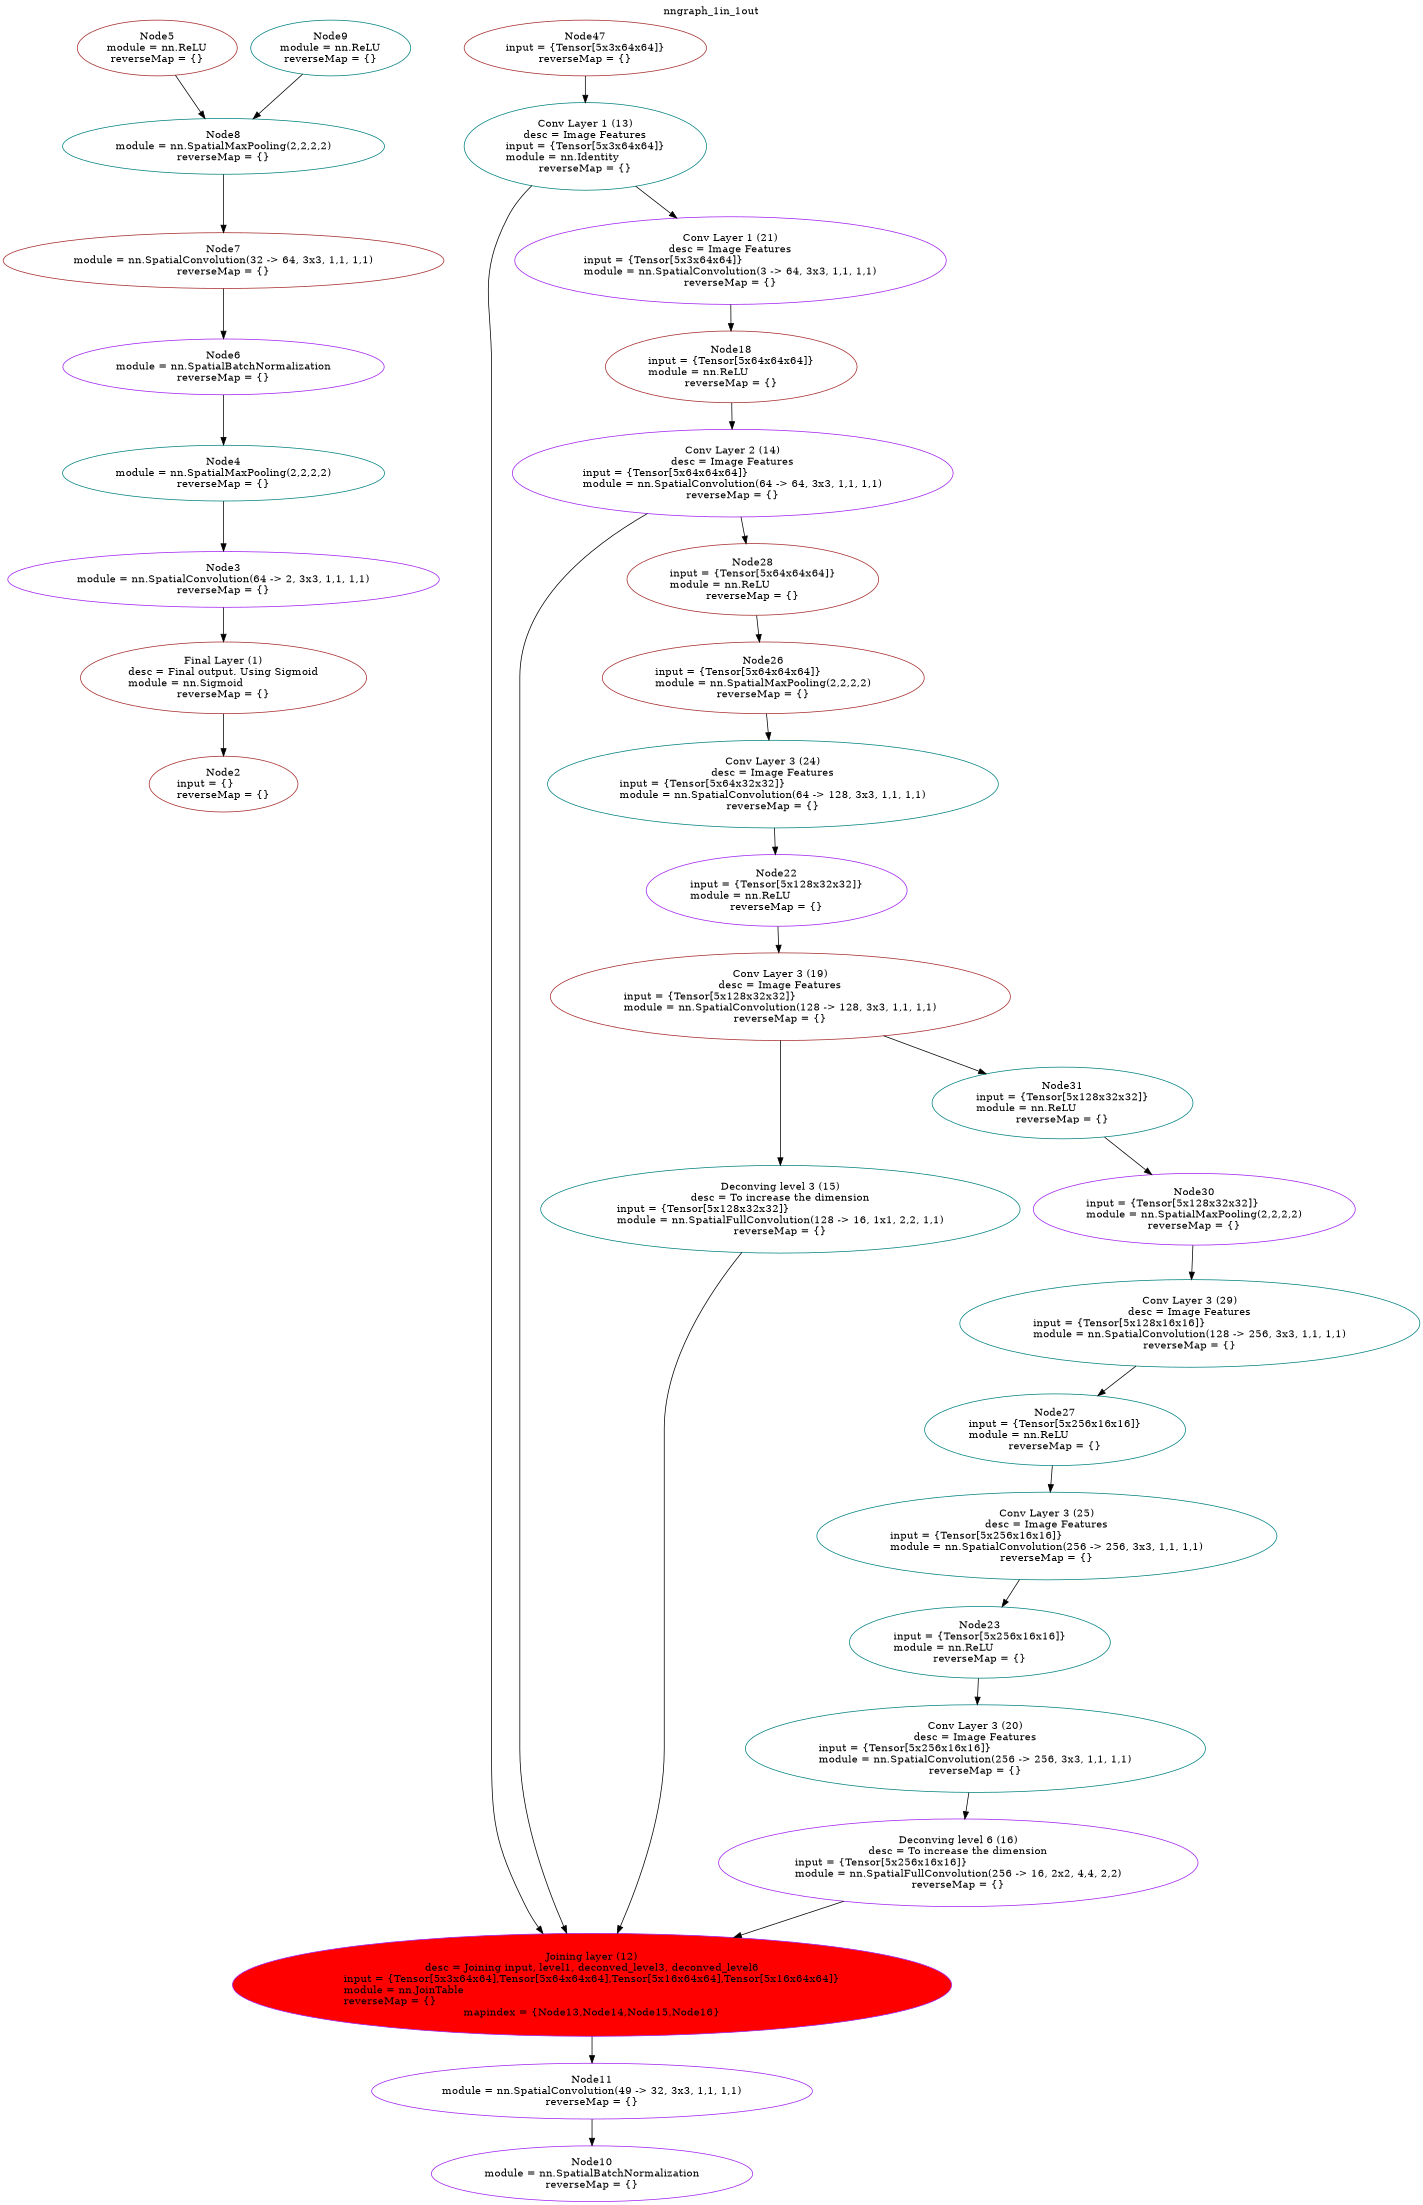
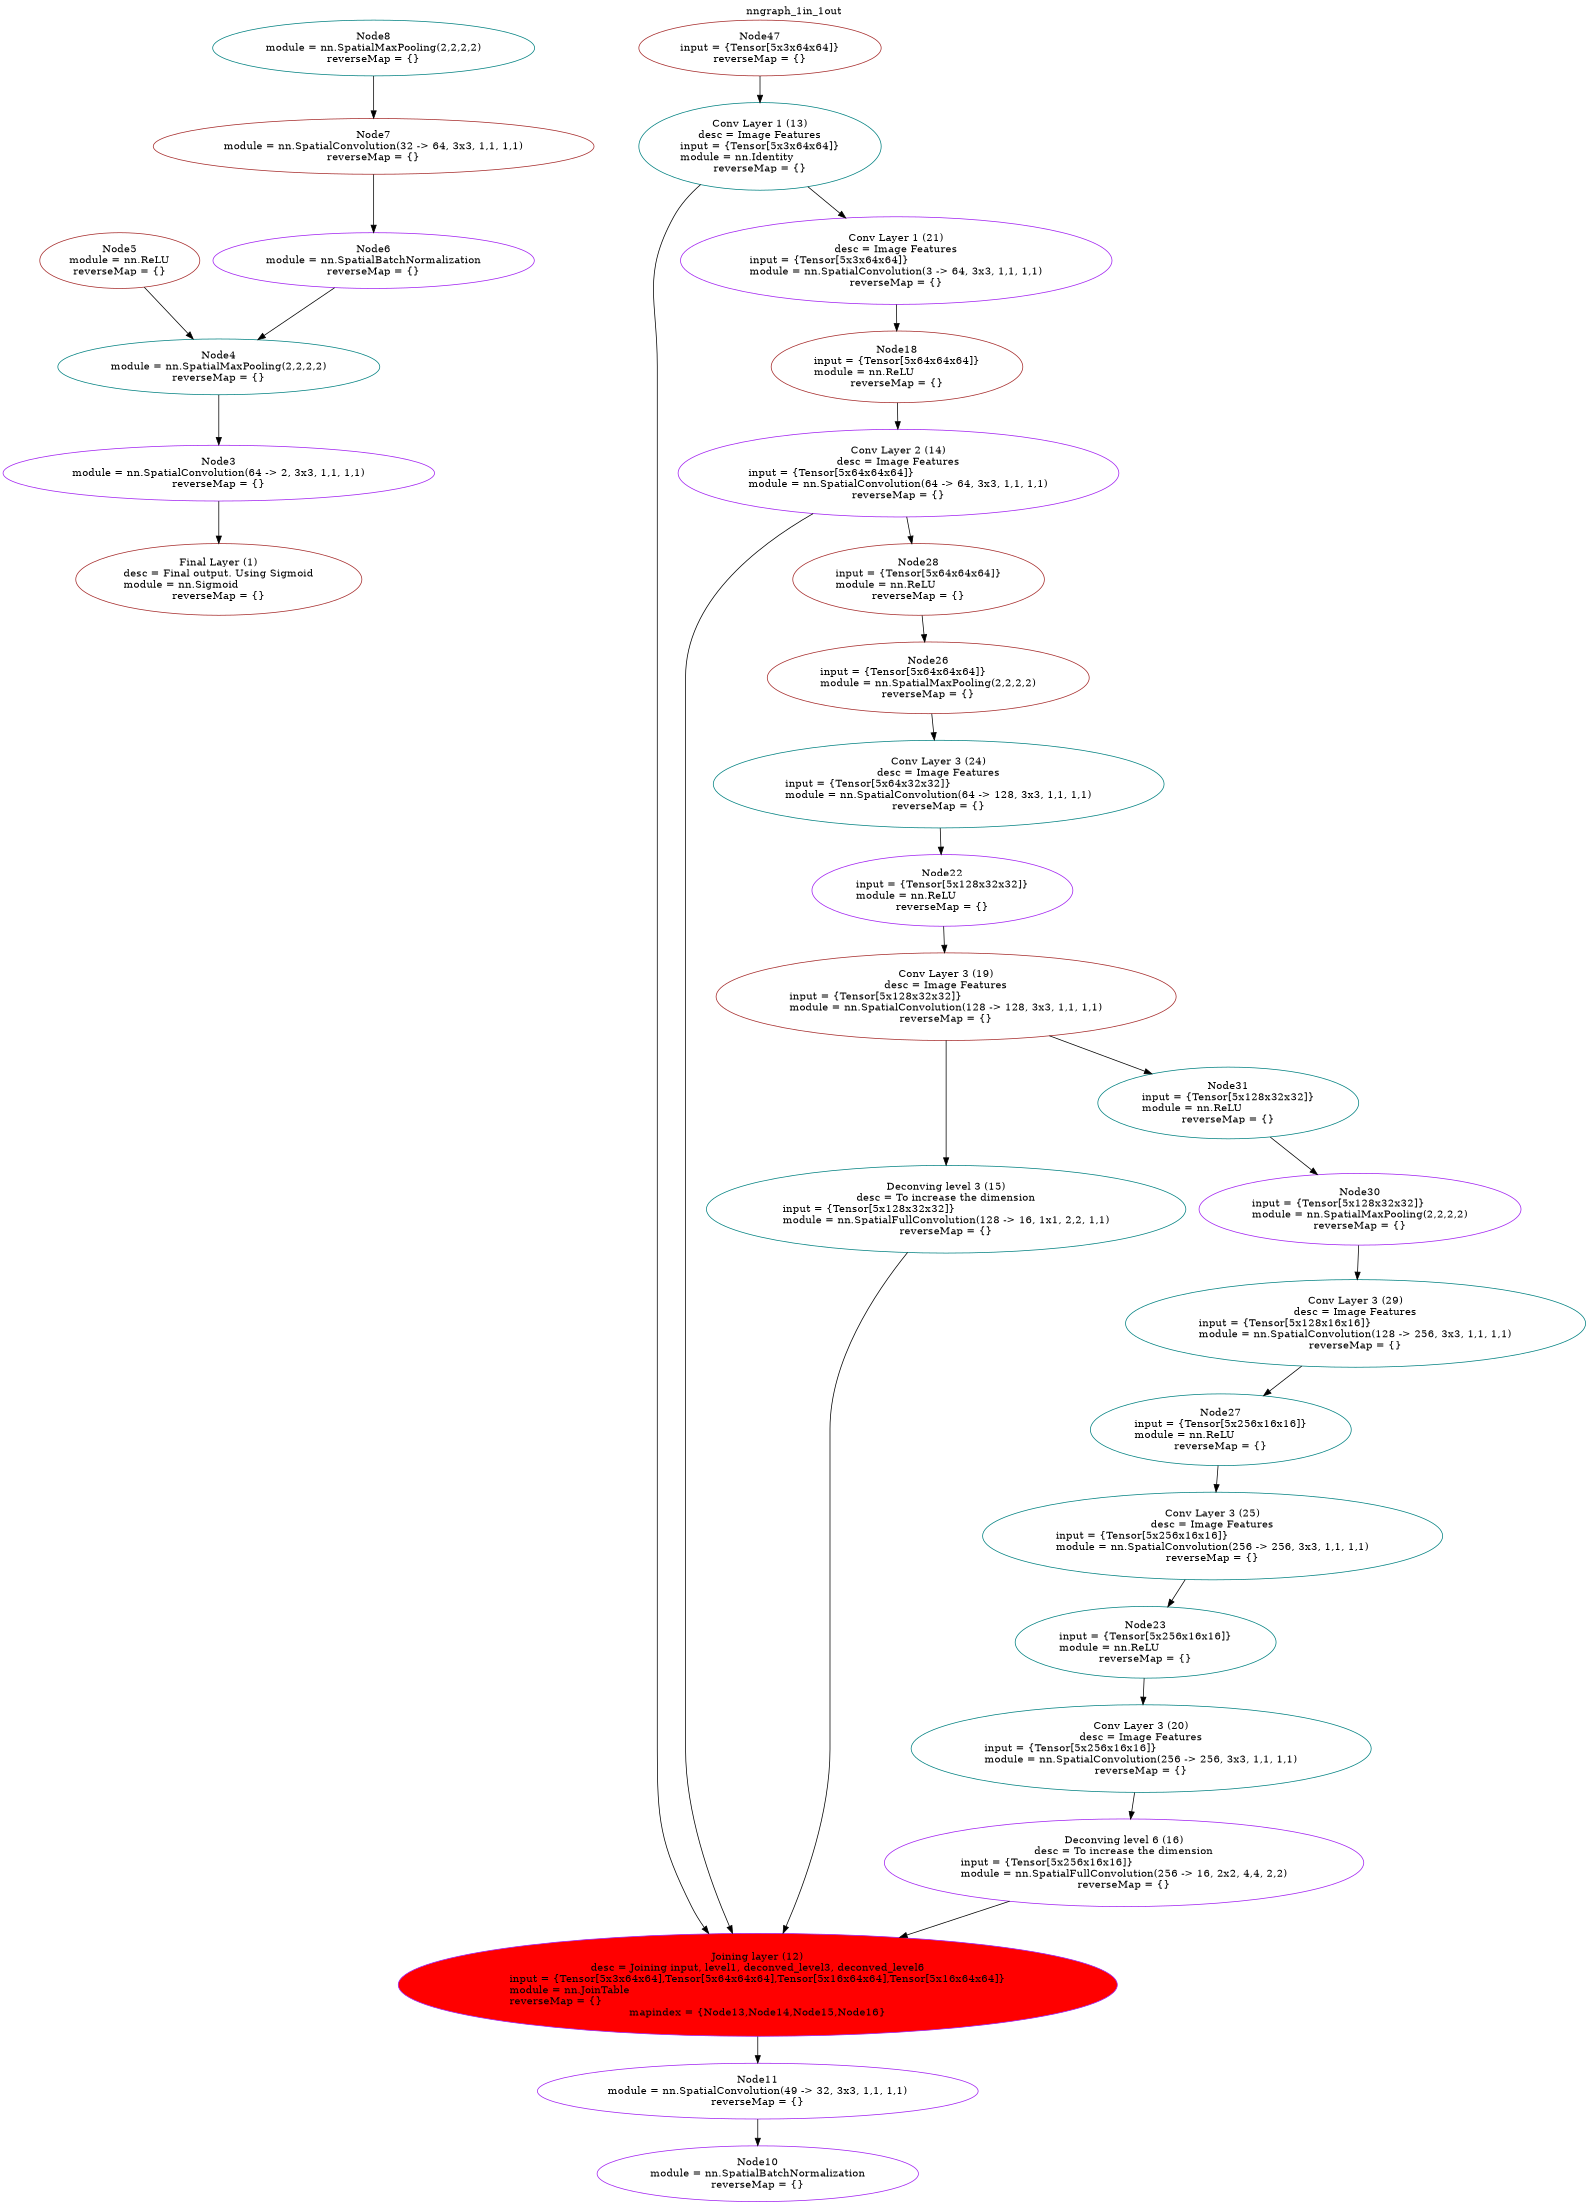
node "Node9 module = nn.ReLU reverseMap = {}": removed
edge "Node5 module = nn.ReLU reverseMap = {}" -> "Node8 module = nn.SpatialMaxPooling(2,2,2,2) reverseMap = {}": now "Node5 module = nn.ReLU reverseMap = {}" -> "Node4 module = nn.SpatialMaxPooling(2,2,2,2) reverseMap = {}"
node "Node2 input = {} reverseMap = {}": removed
